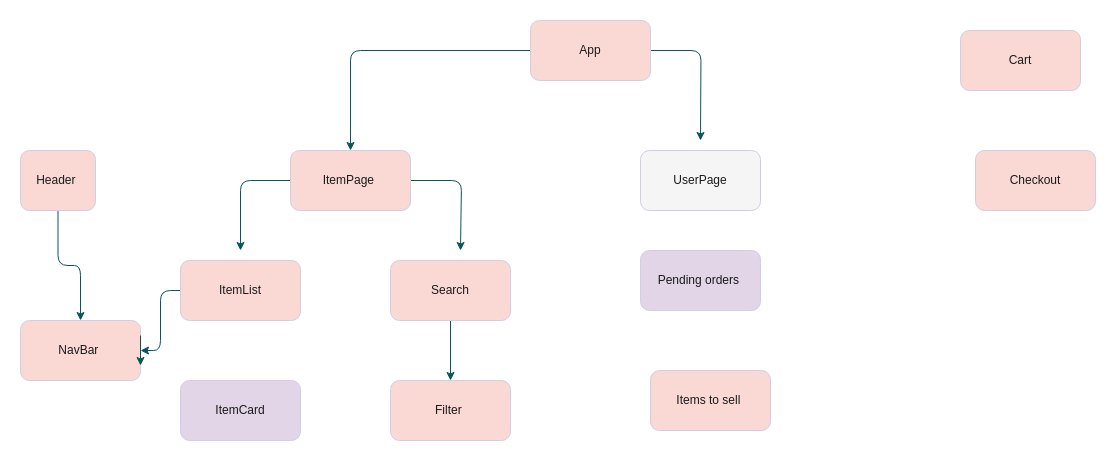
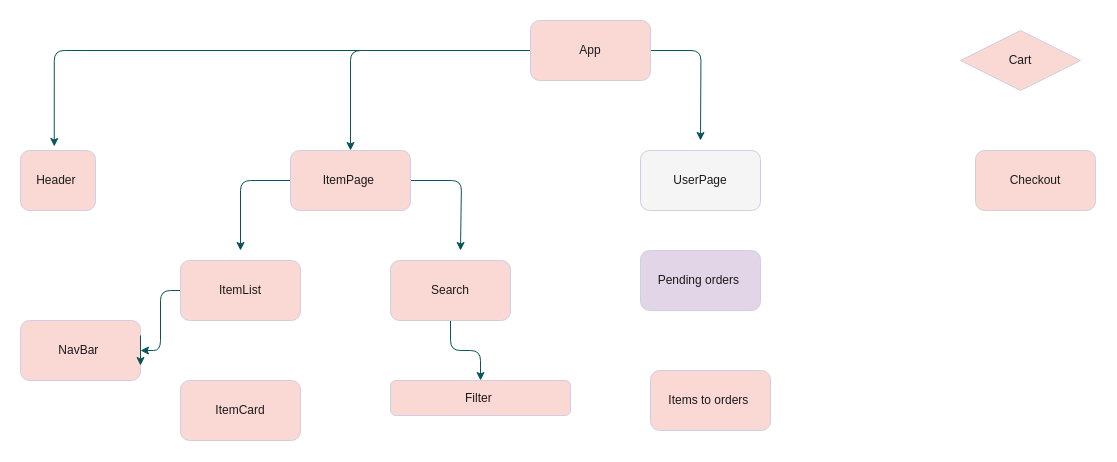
edge "App" -> "Header": added
node "Cart": shape rounded rectangle -> diamond
edge "Header" -> "NavBar": removed
node "Items to sell": label "Items to sell" -> "Items to orders"
node "ItemCard": fillcolor #e1d5e7 -> #fad9d5
node "Filter": size 120x60 -> 180x35
